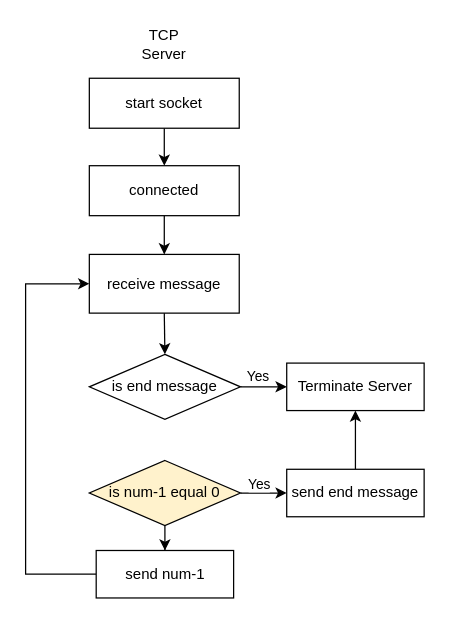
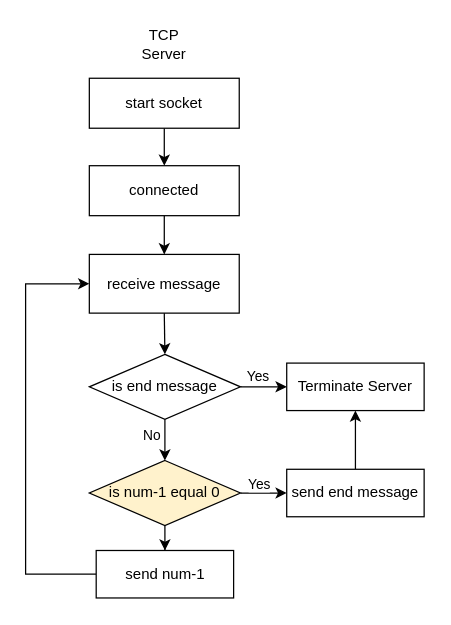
edge "is end message" -> "is num-1 equal 0": added, label "No"
